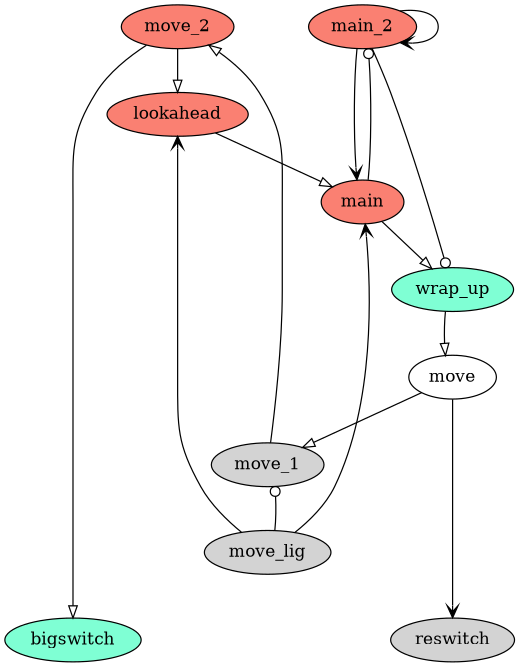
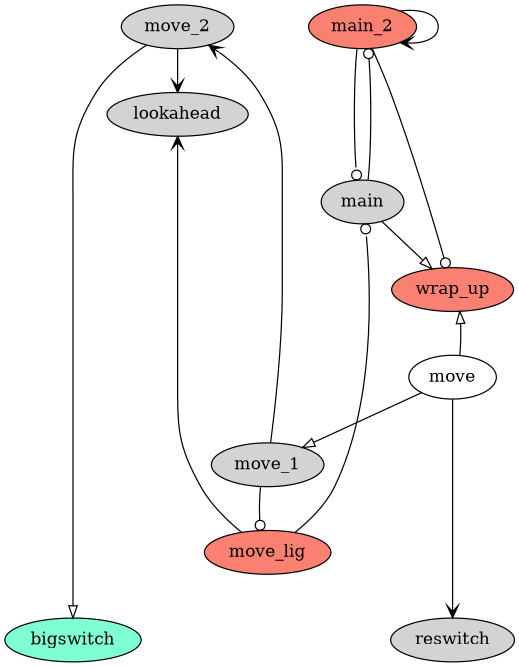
node "move_2": fillcolor salmon -> lightgrey
edge "move_2" -> "lookahead": arrowhead onormal -> vee
edge "main_2" -> "main": arrowhead vee -> odot
node "lookahead": fillcolor salmon -> lightgrey
edge "lookahead" -> "main": removed
node "main": fillcolor salmon -> lightgrey
edge "move_1" -> "move_2": arrowhead onormal -> vee
node "wrap_up": fillcolor aquamarine -> salmon
edge "wrap_up" -> "move": reversed
edge "move_lig" -> "main": arrowhead vee -> odot
edge "move_lig" -> "move_1": reversed
node "move_lig": fillcolor lightgrey -> salmon
